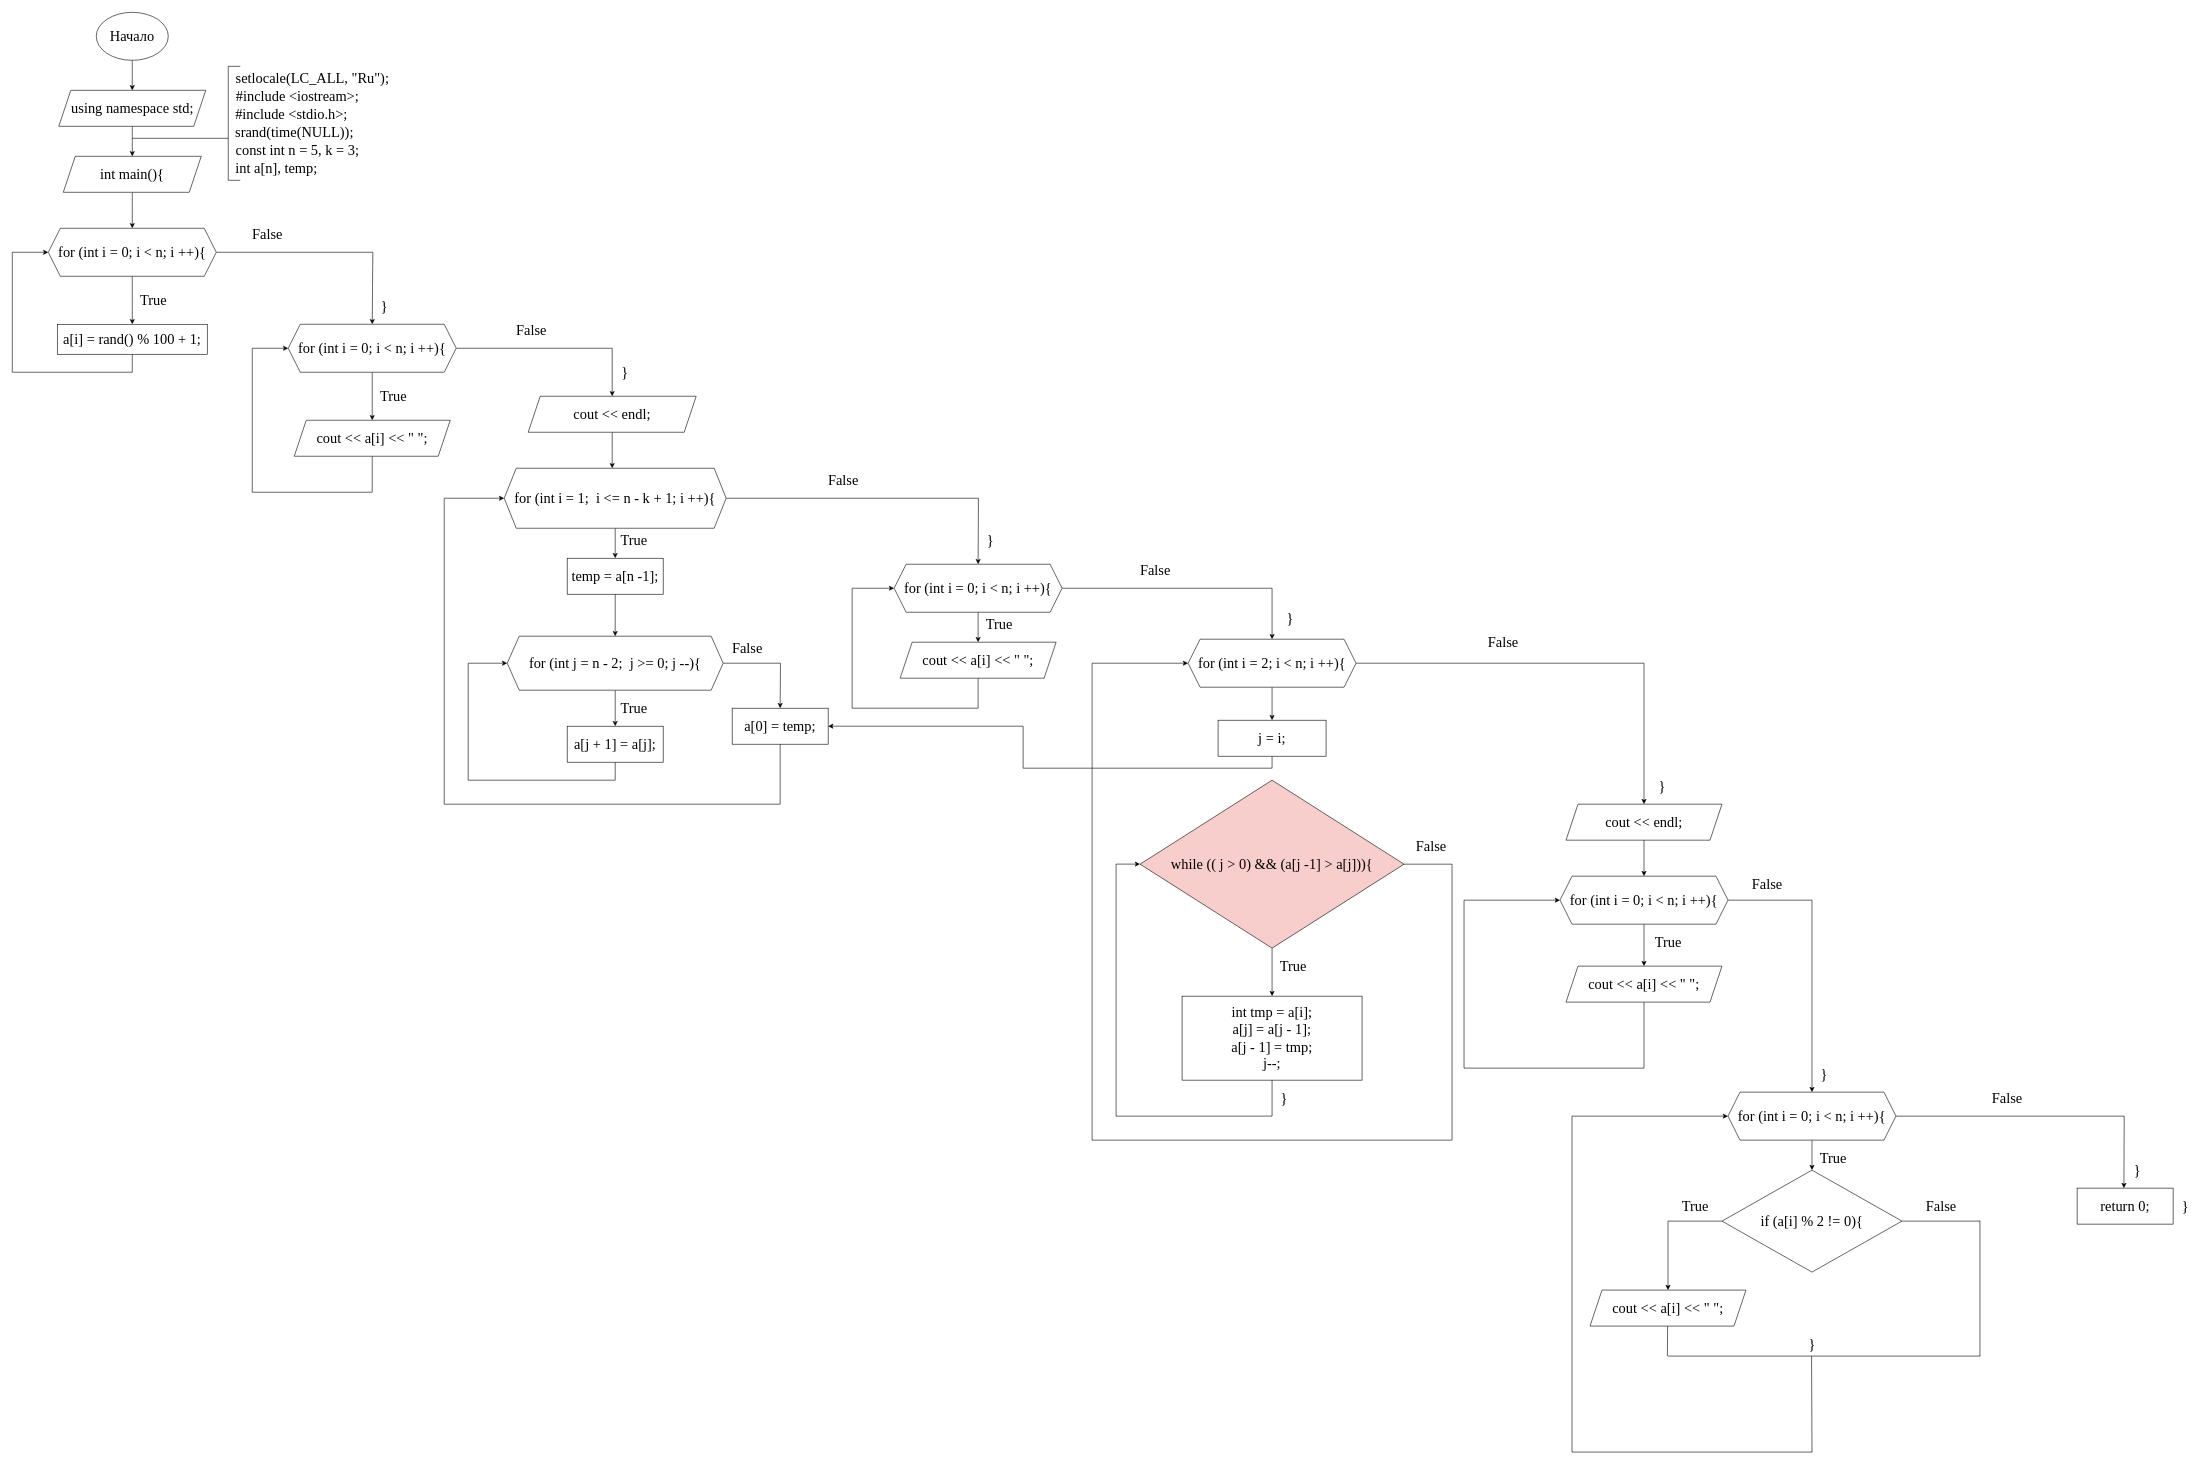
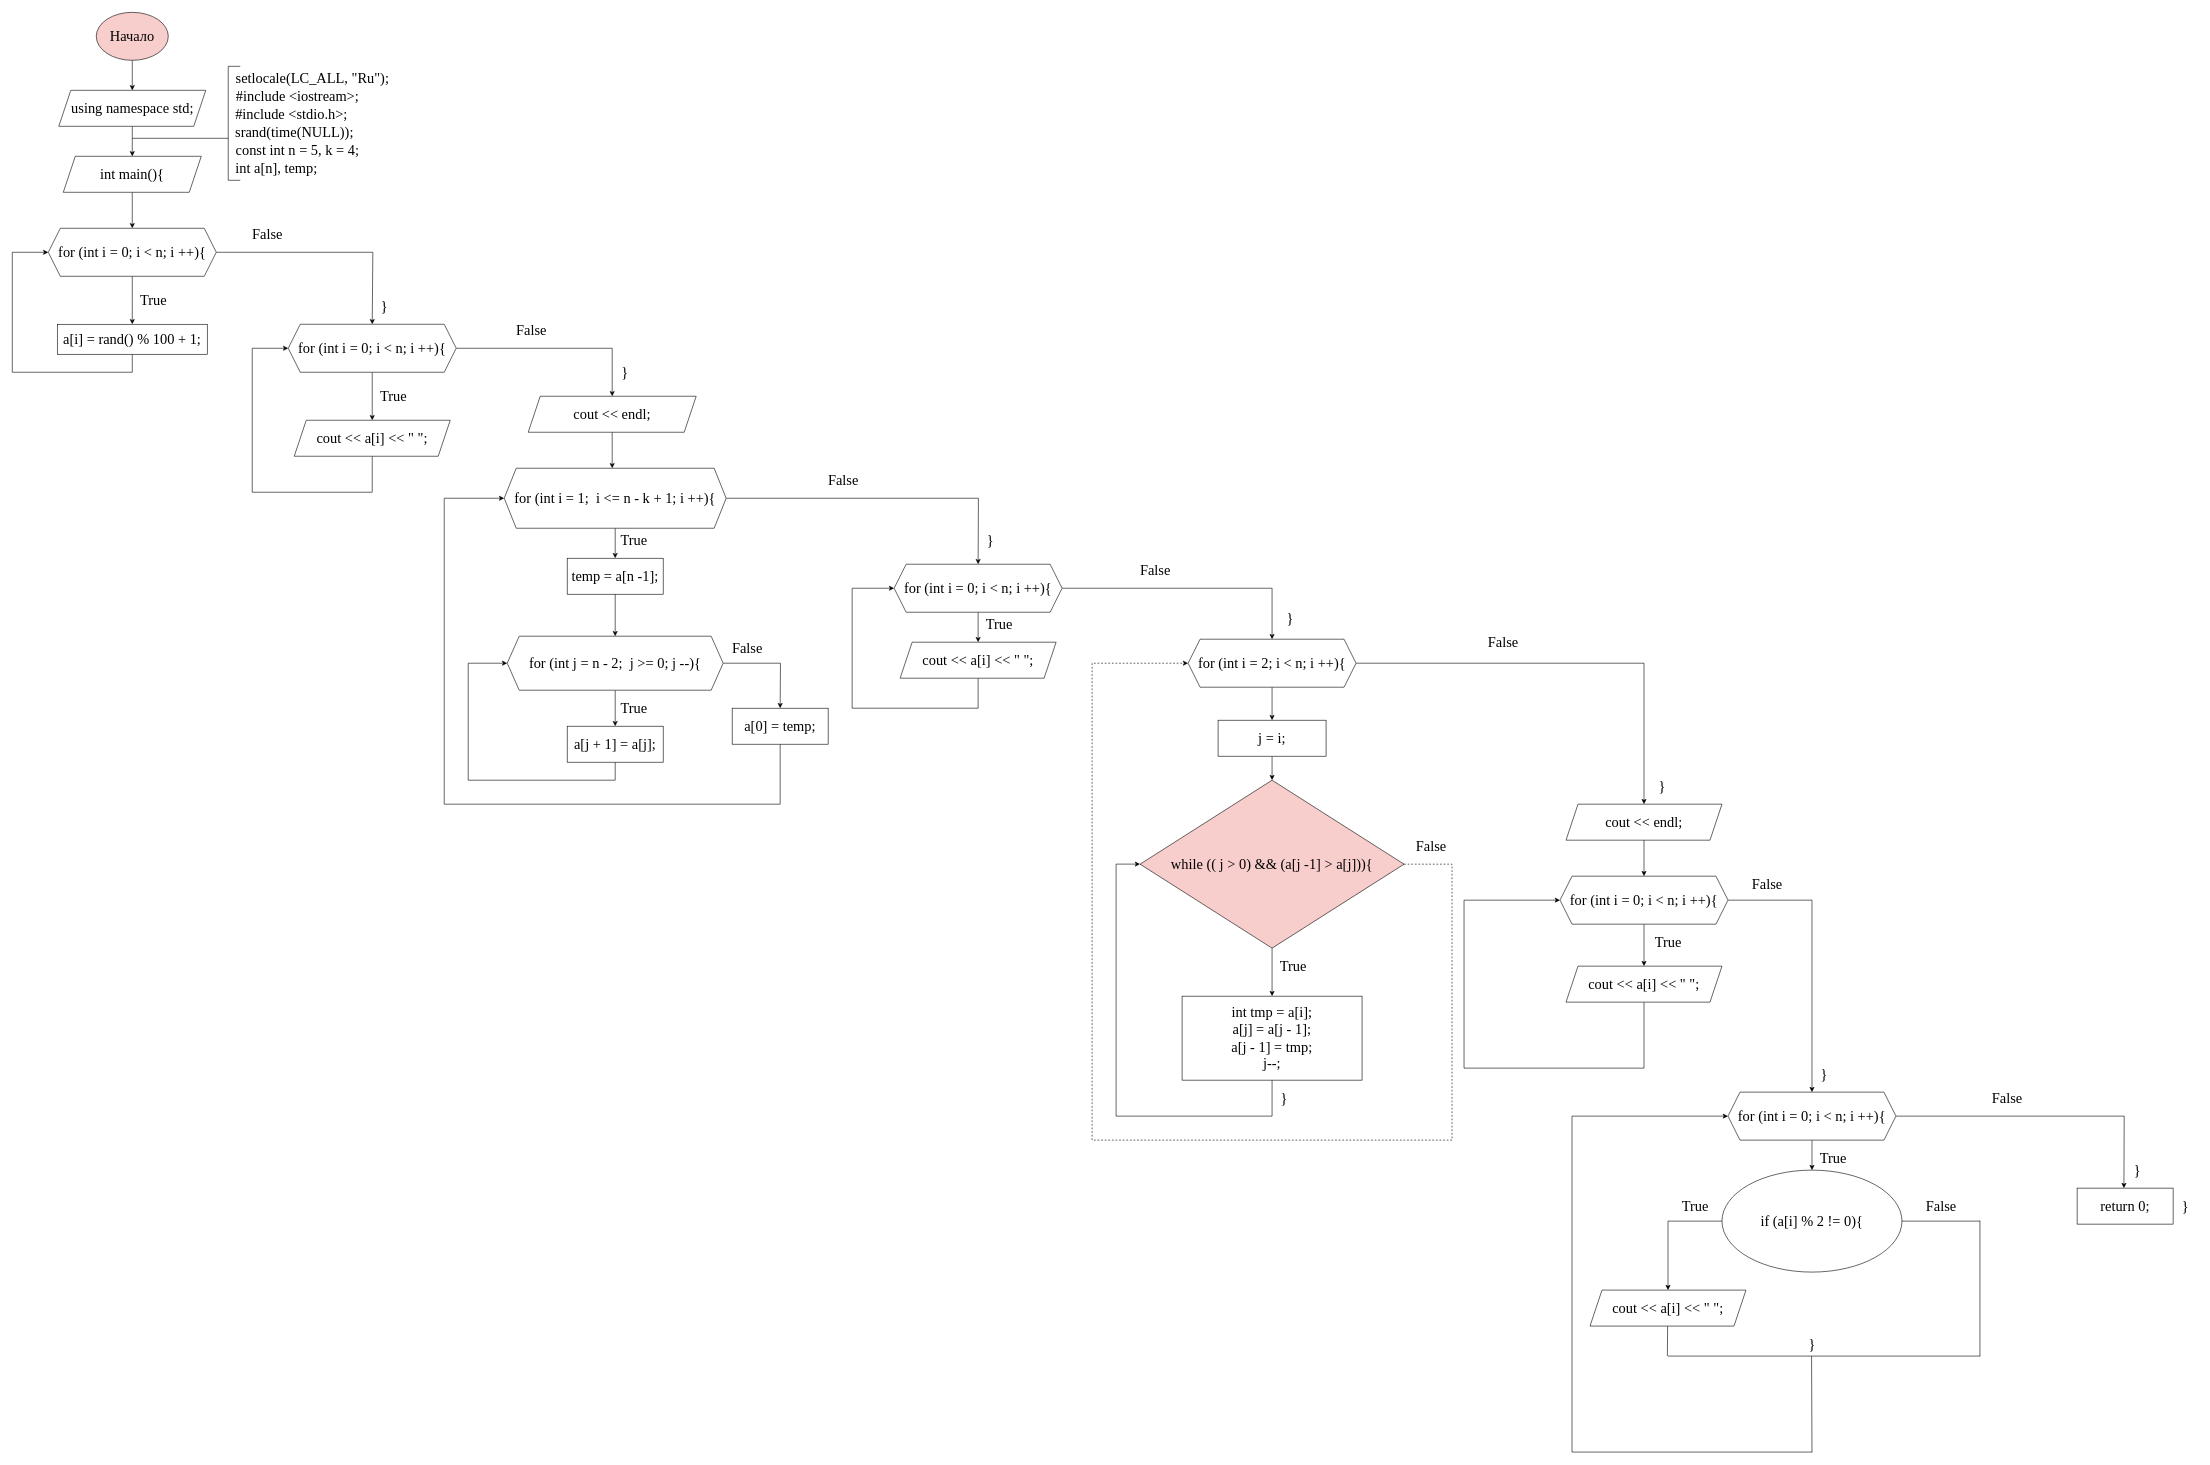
node "Начало": fillcolor #ffffff -> #f8cecc
node "const int n = 5, k = 3;": label "const int n = 5, k = 3;" -> "const int n = 5, k = 4;"
edge "j = i;" -> "a[0] = temp;": now "j = i;" -> "while (( j > 0) && (a[j -1] > a[j])){"
edge "while (( j > 0) && (a[j -1] > a[j])){" -> "for (int i = 2; i < n; i ++){": style solid -> dashed
node "if (a[i] % 2 != 0){": shape diamond -> ellipse
